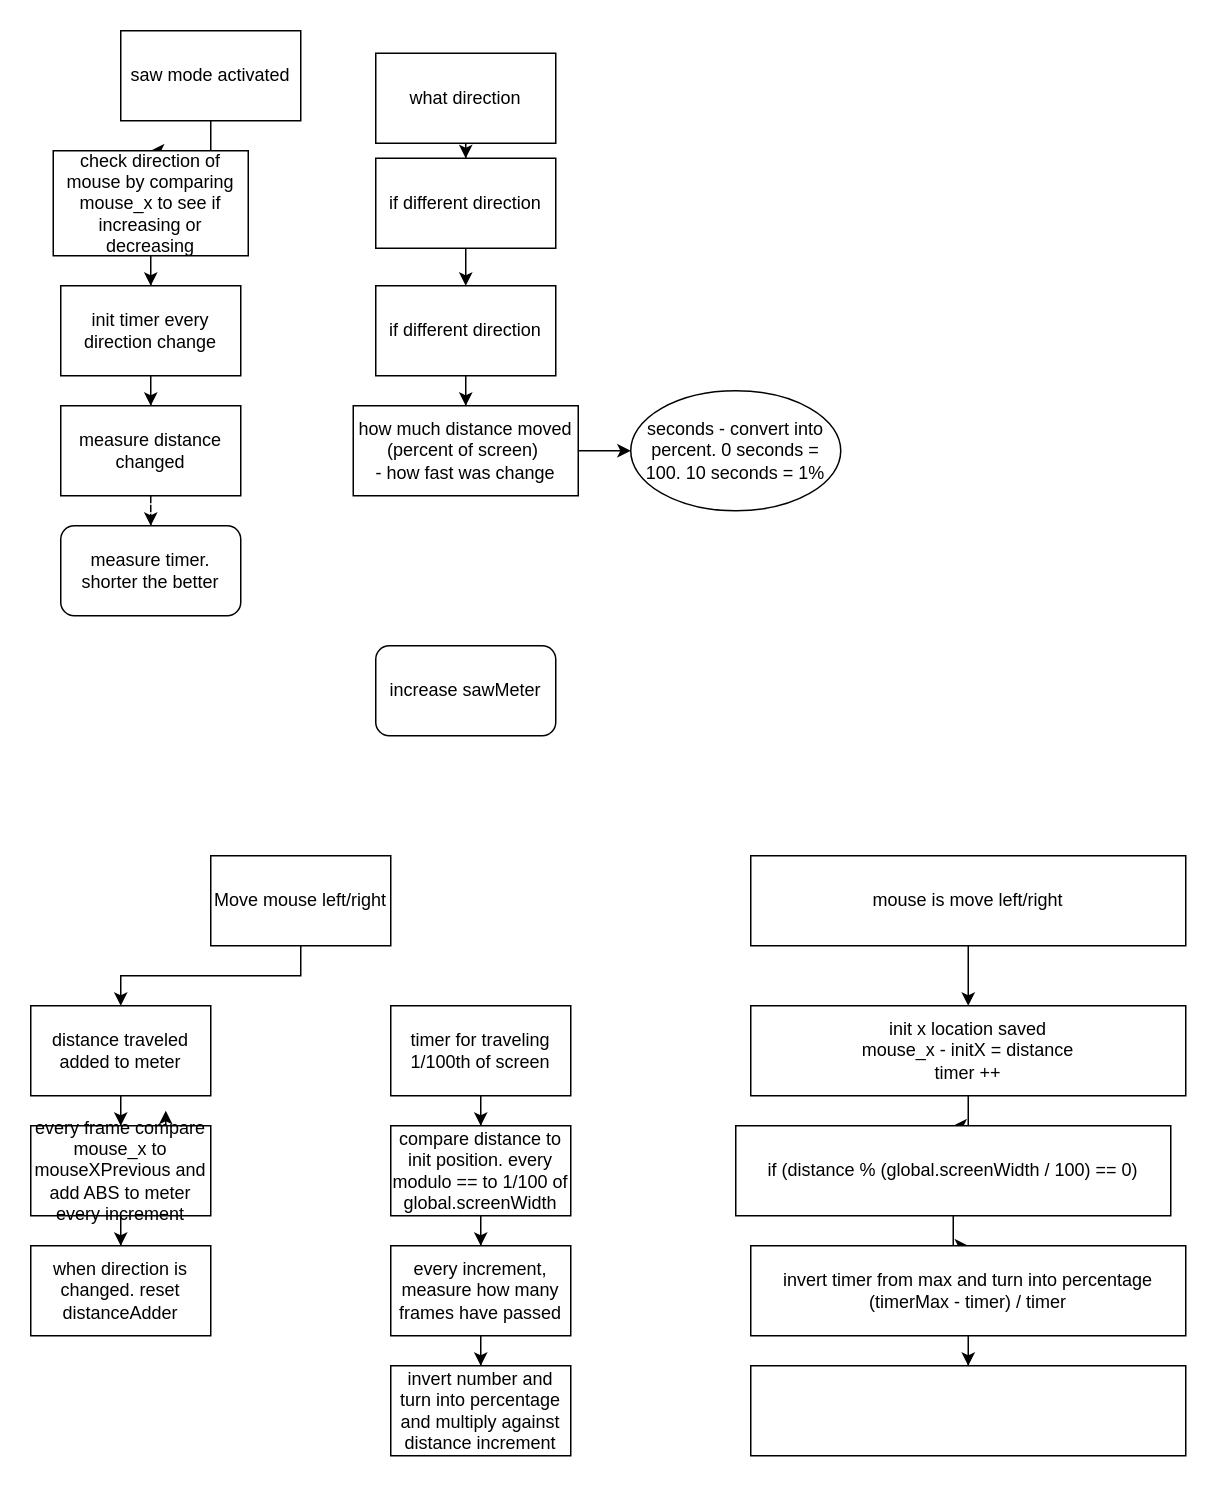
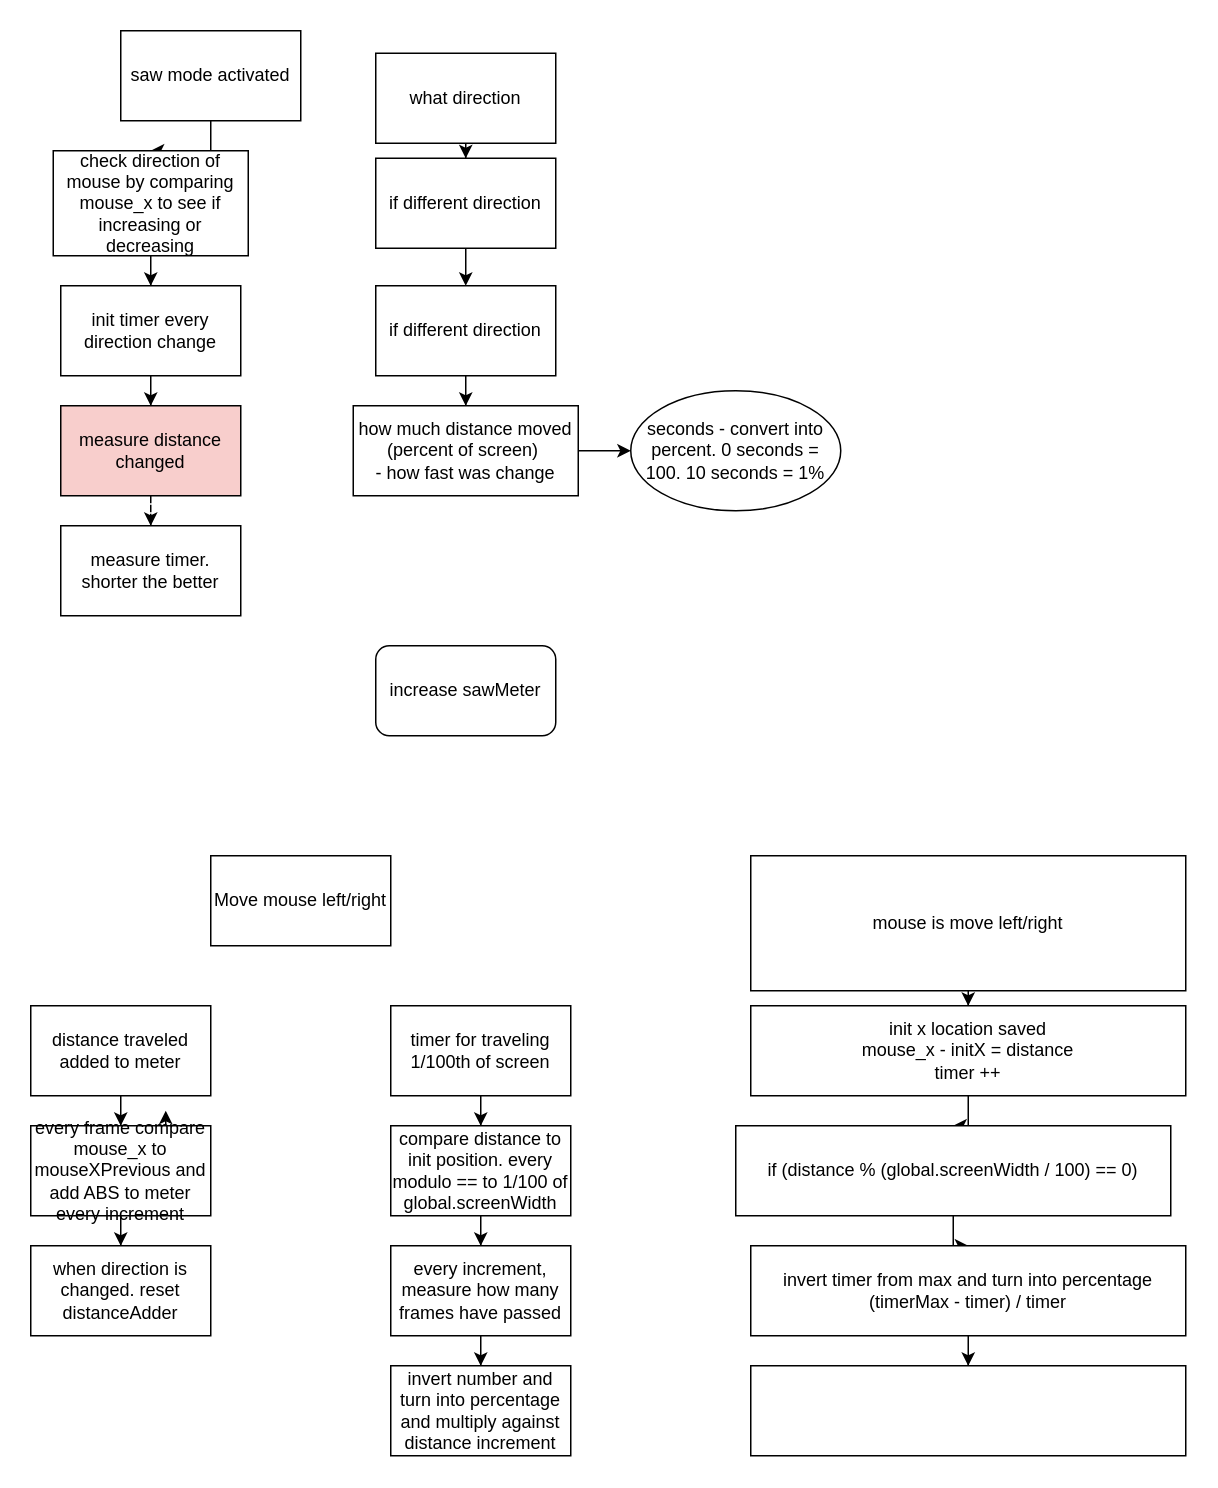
node "measure distance changed": fillcolor #ffffff -> #f8cecc
node "measure timer. shorter the better": shape rounded rectangle -> rectangle
node "mouse is move left/right": size 435x90 -> 435x135
edge "Move mouse left/right" -> "distance traveled added to meter": removed
